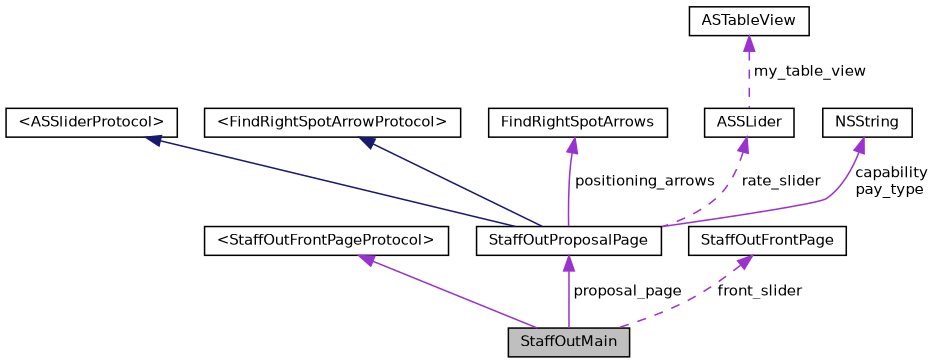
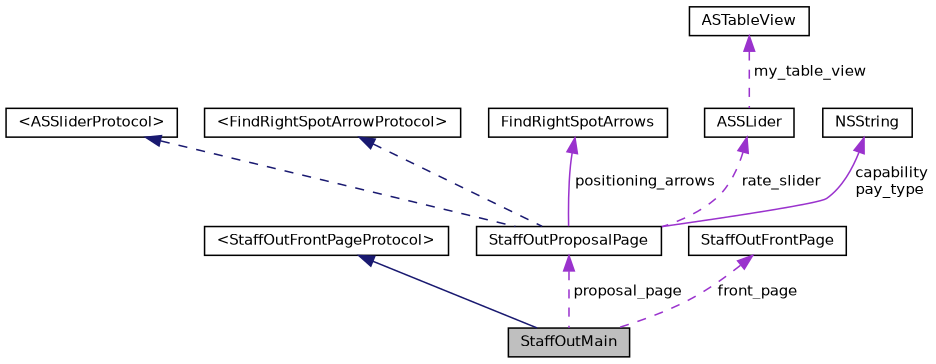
edge "StaffOutProposalPage" -> "<ASSliderProtocol>": style solid -> dashed
edge "StaffOutProposalPage" -> "<FindRightSpotArrowProtocol>": style solid -> dashed
edge "StaffOutMain" -> "StaffOutFrontPage": label " front_slider" -> " front_page"
edge "StaffOutMain" -> "<StaffOutFrontPageProtocol>": color darkorchid3 -> midnightblue
edge "StaffOutMain" -> "StaffOutProposalPage": style solid -> dashed
